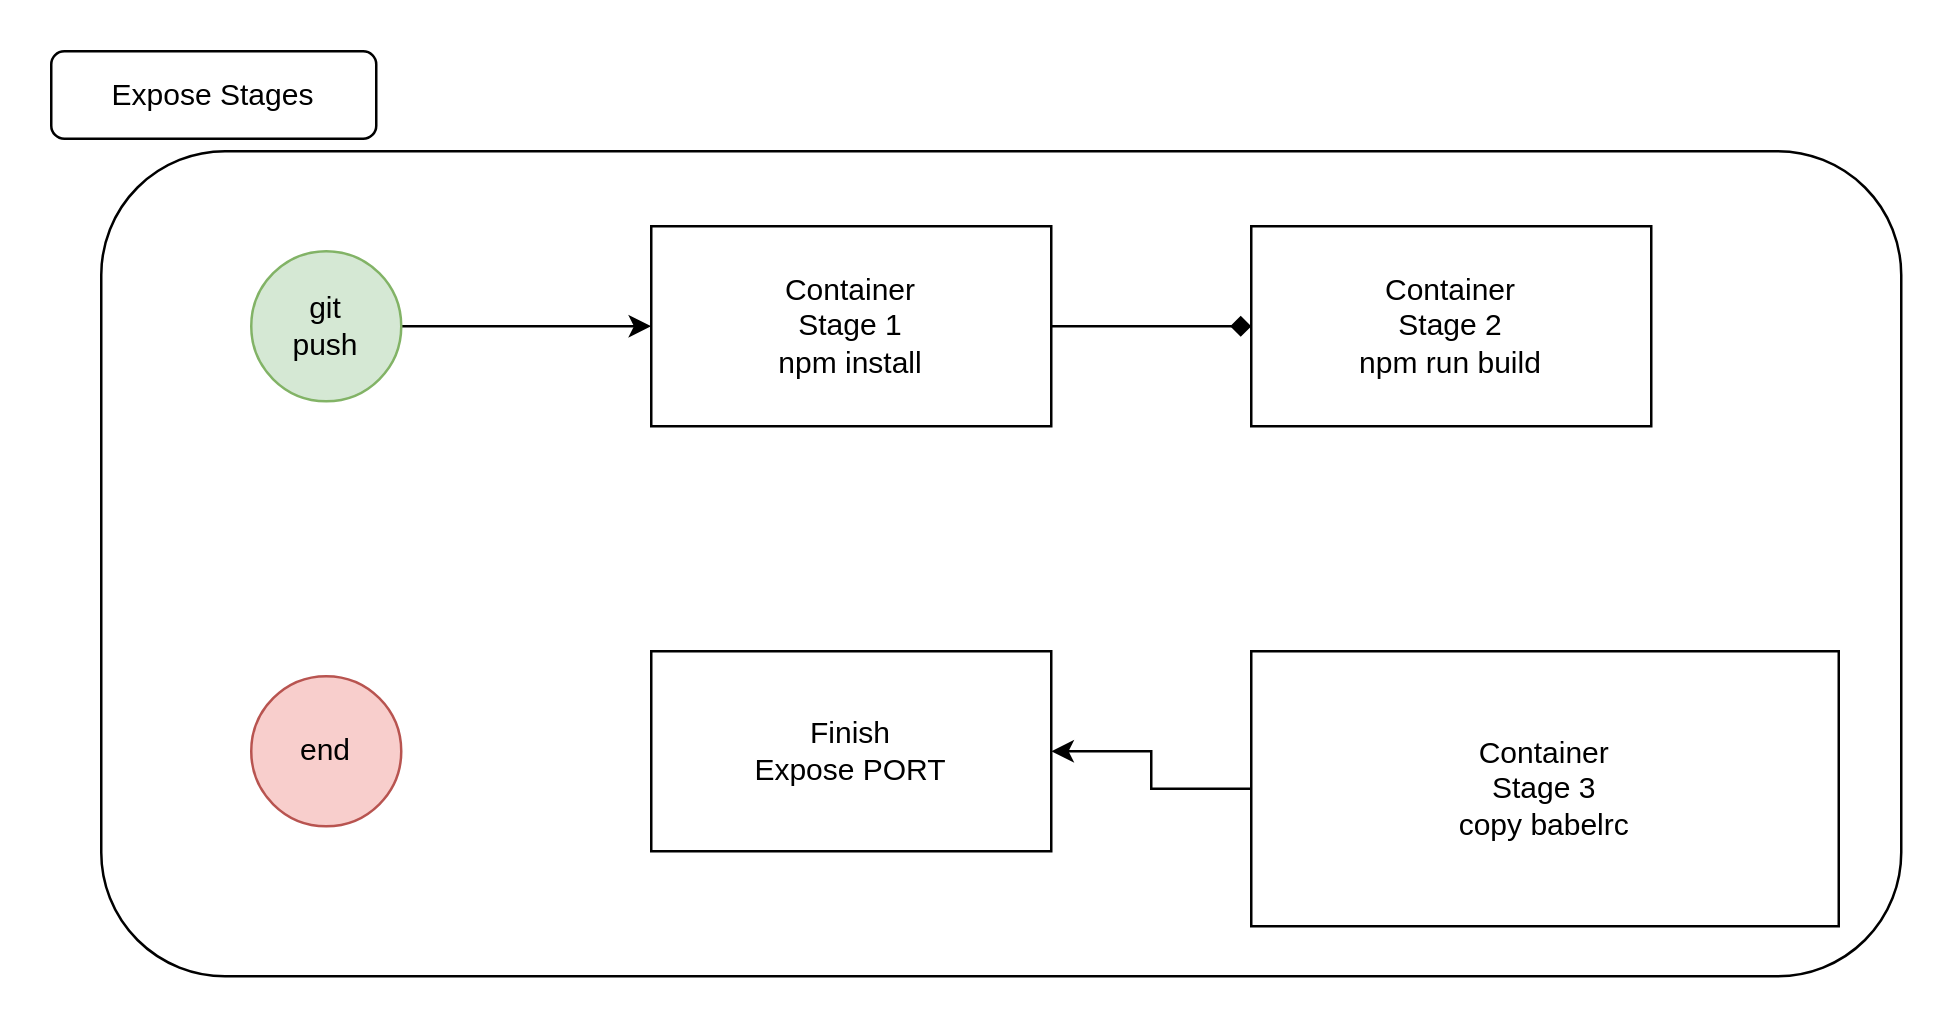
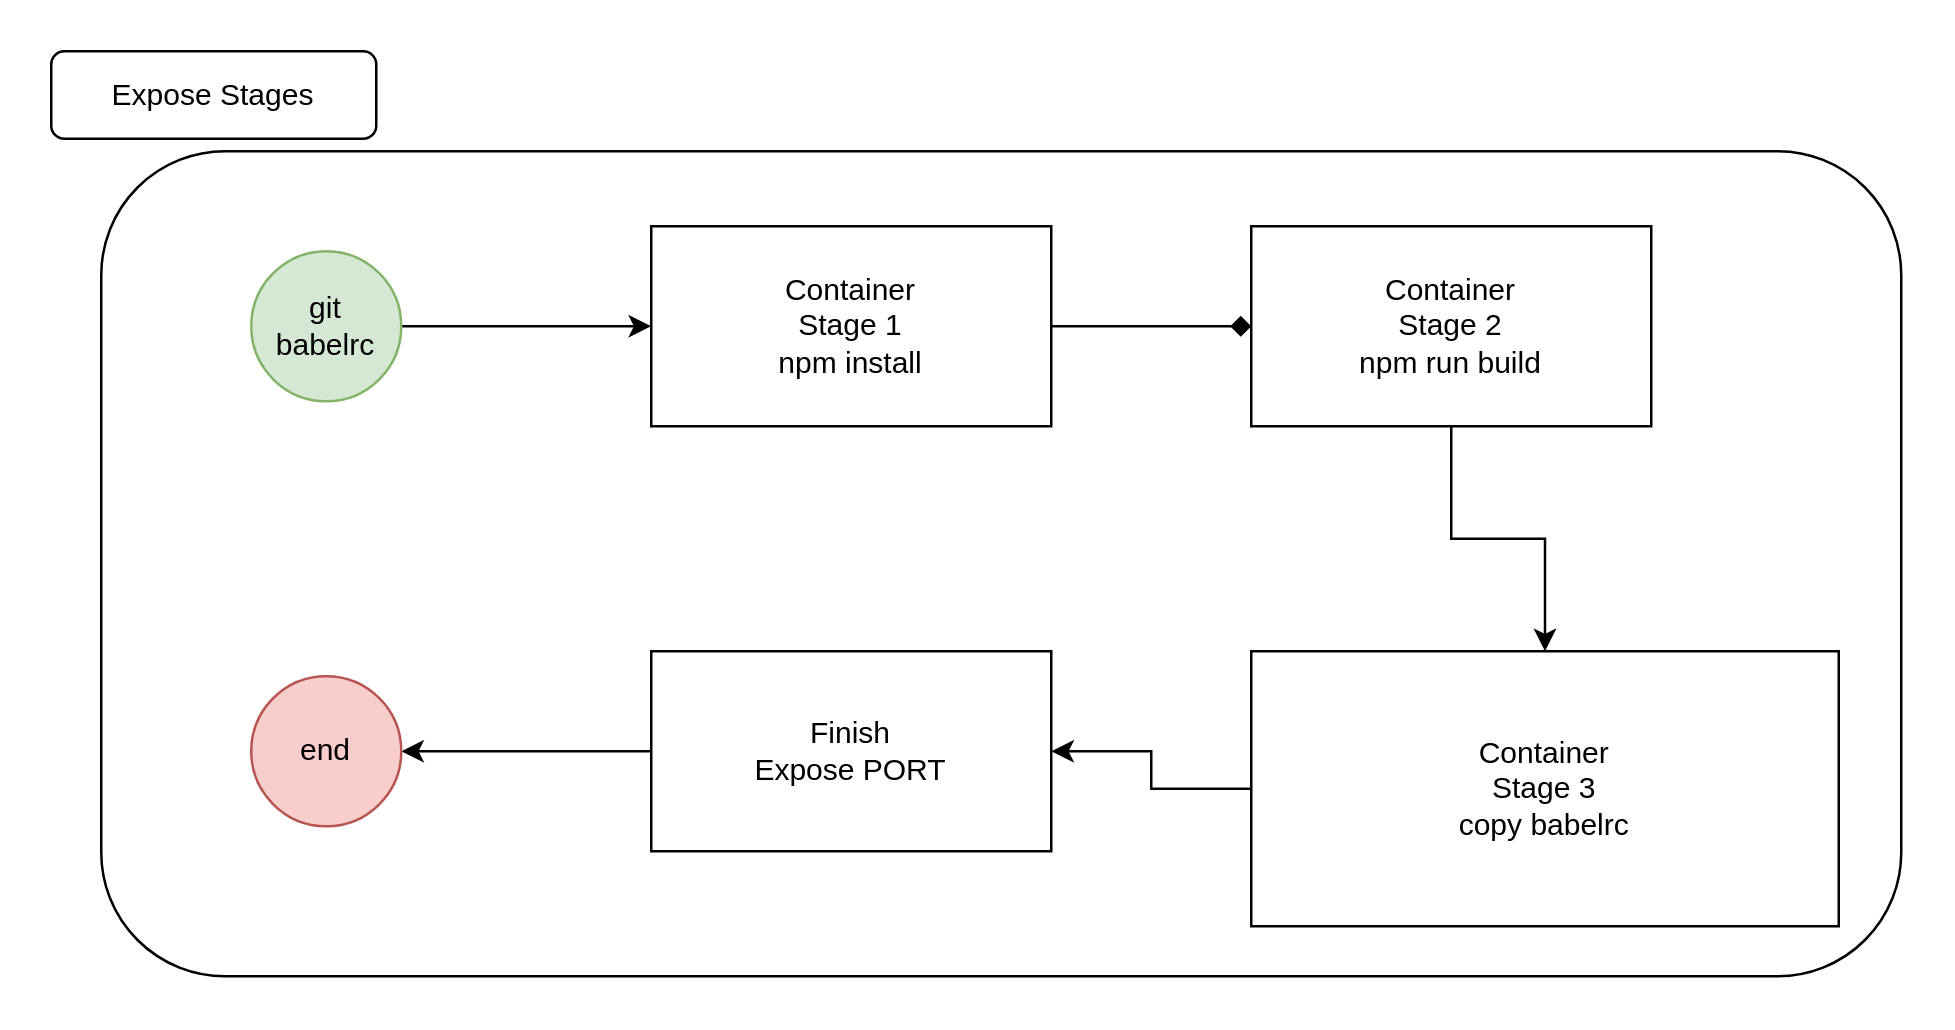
node "git push": label "git push" -> "git babelrc"
edge "Container Stage 2 npm run build" -> "Container Stage 3 copy babelrc": added
edge "Finish Expose PORT" -> "end": added
